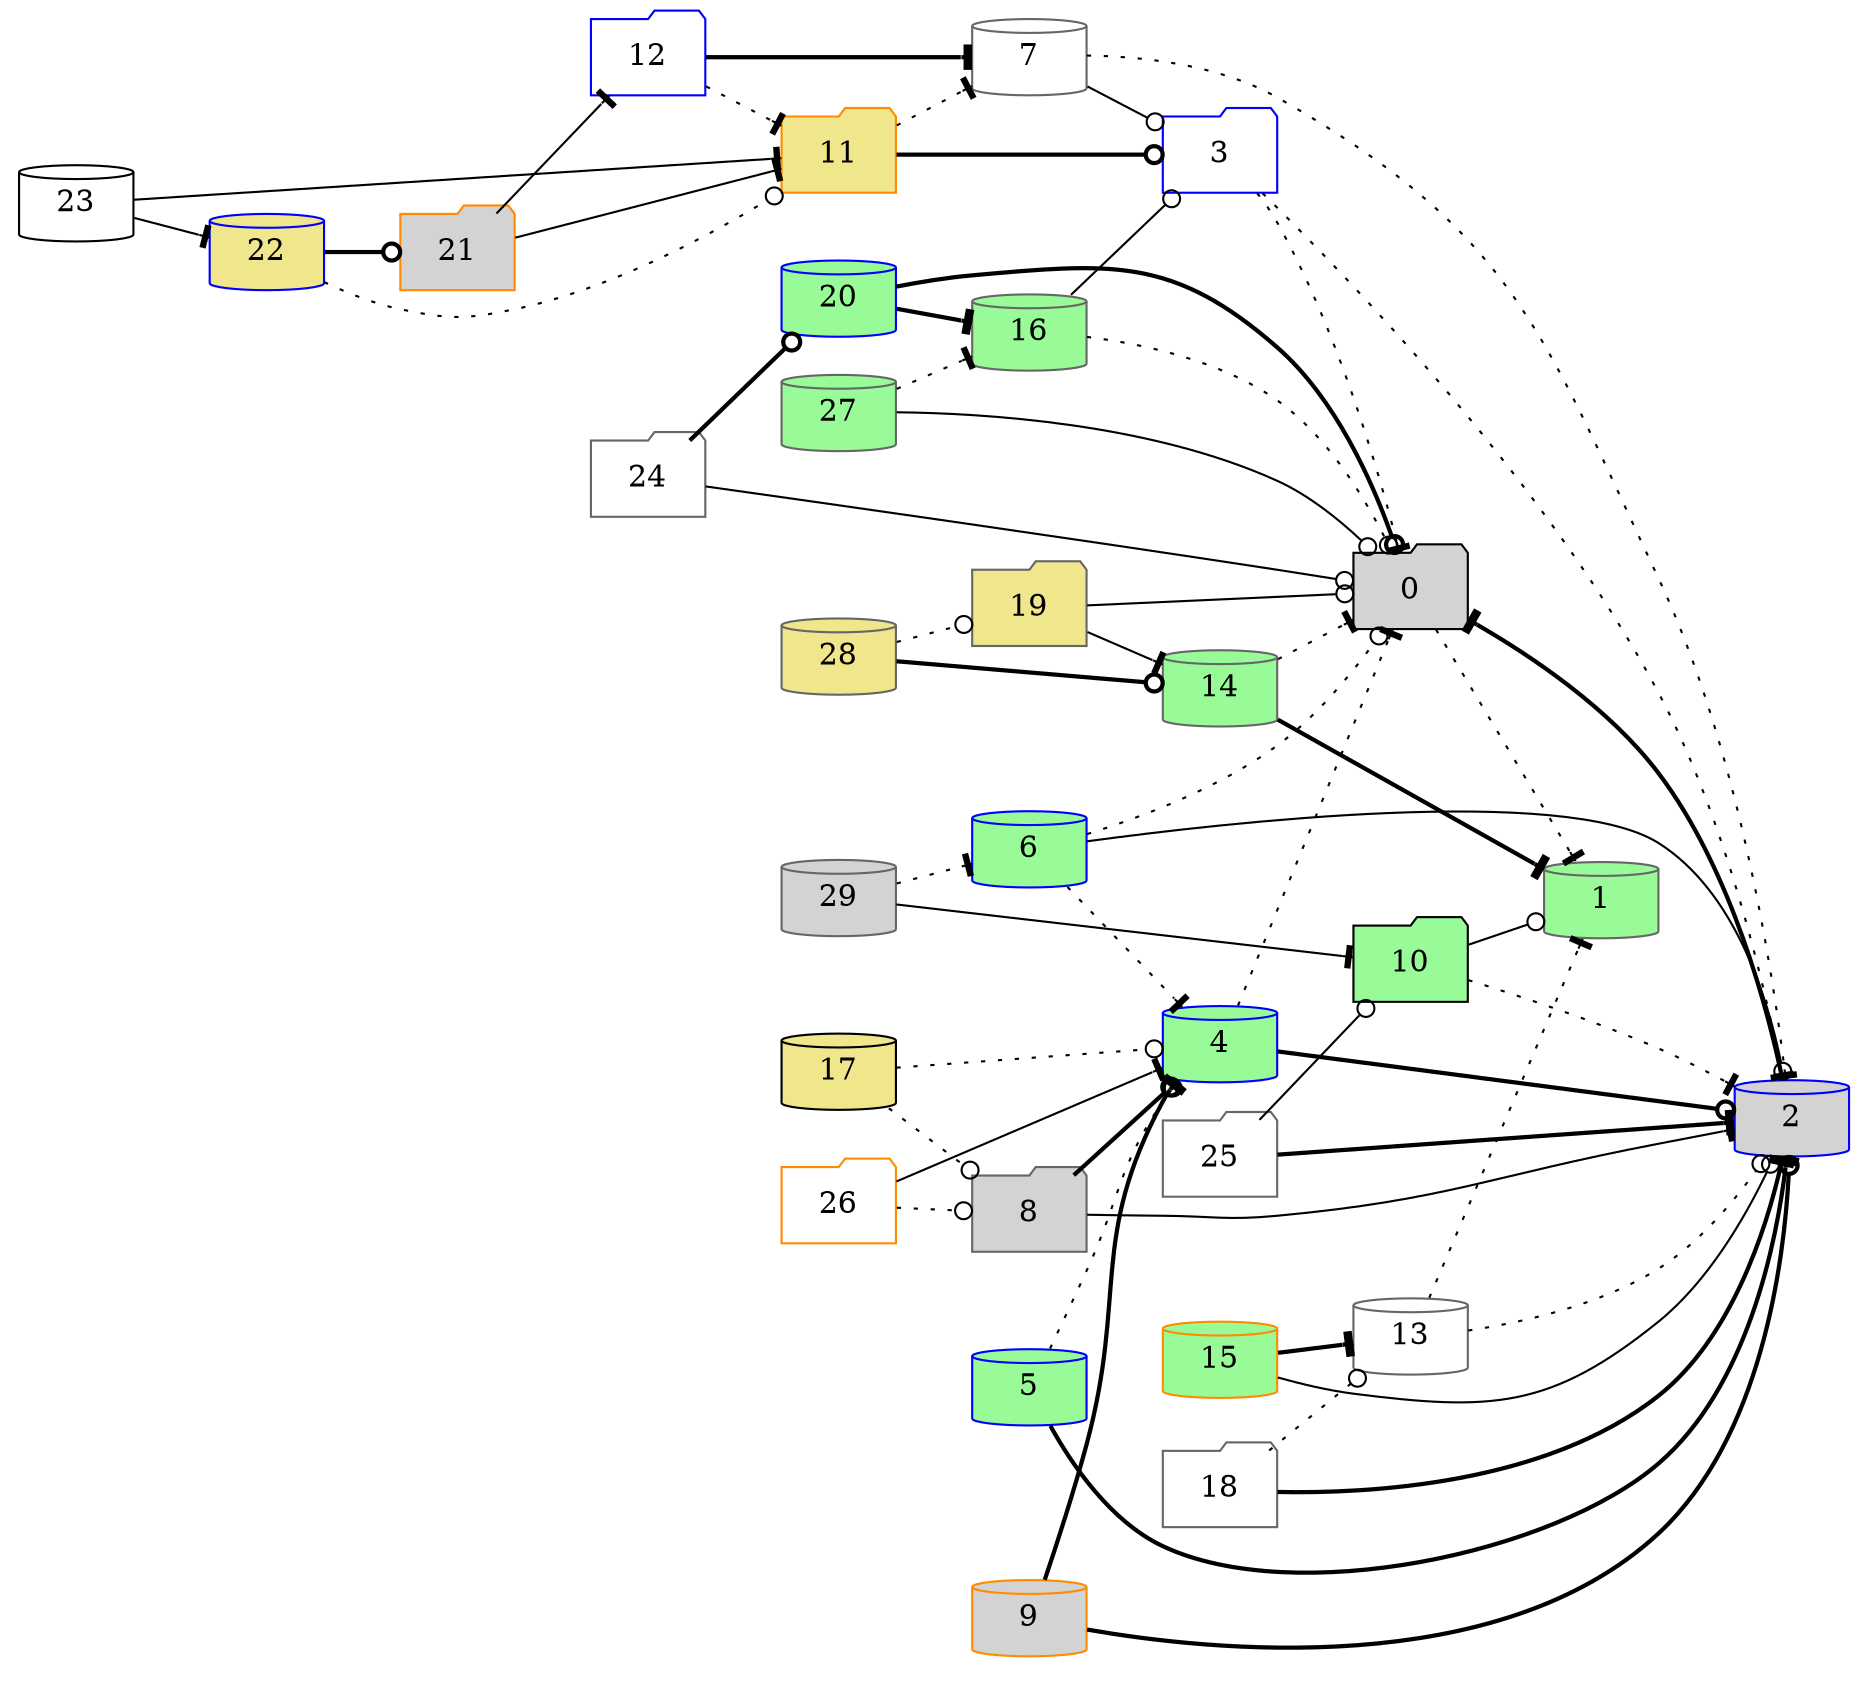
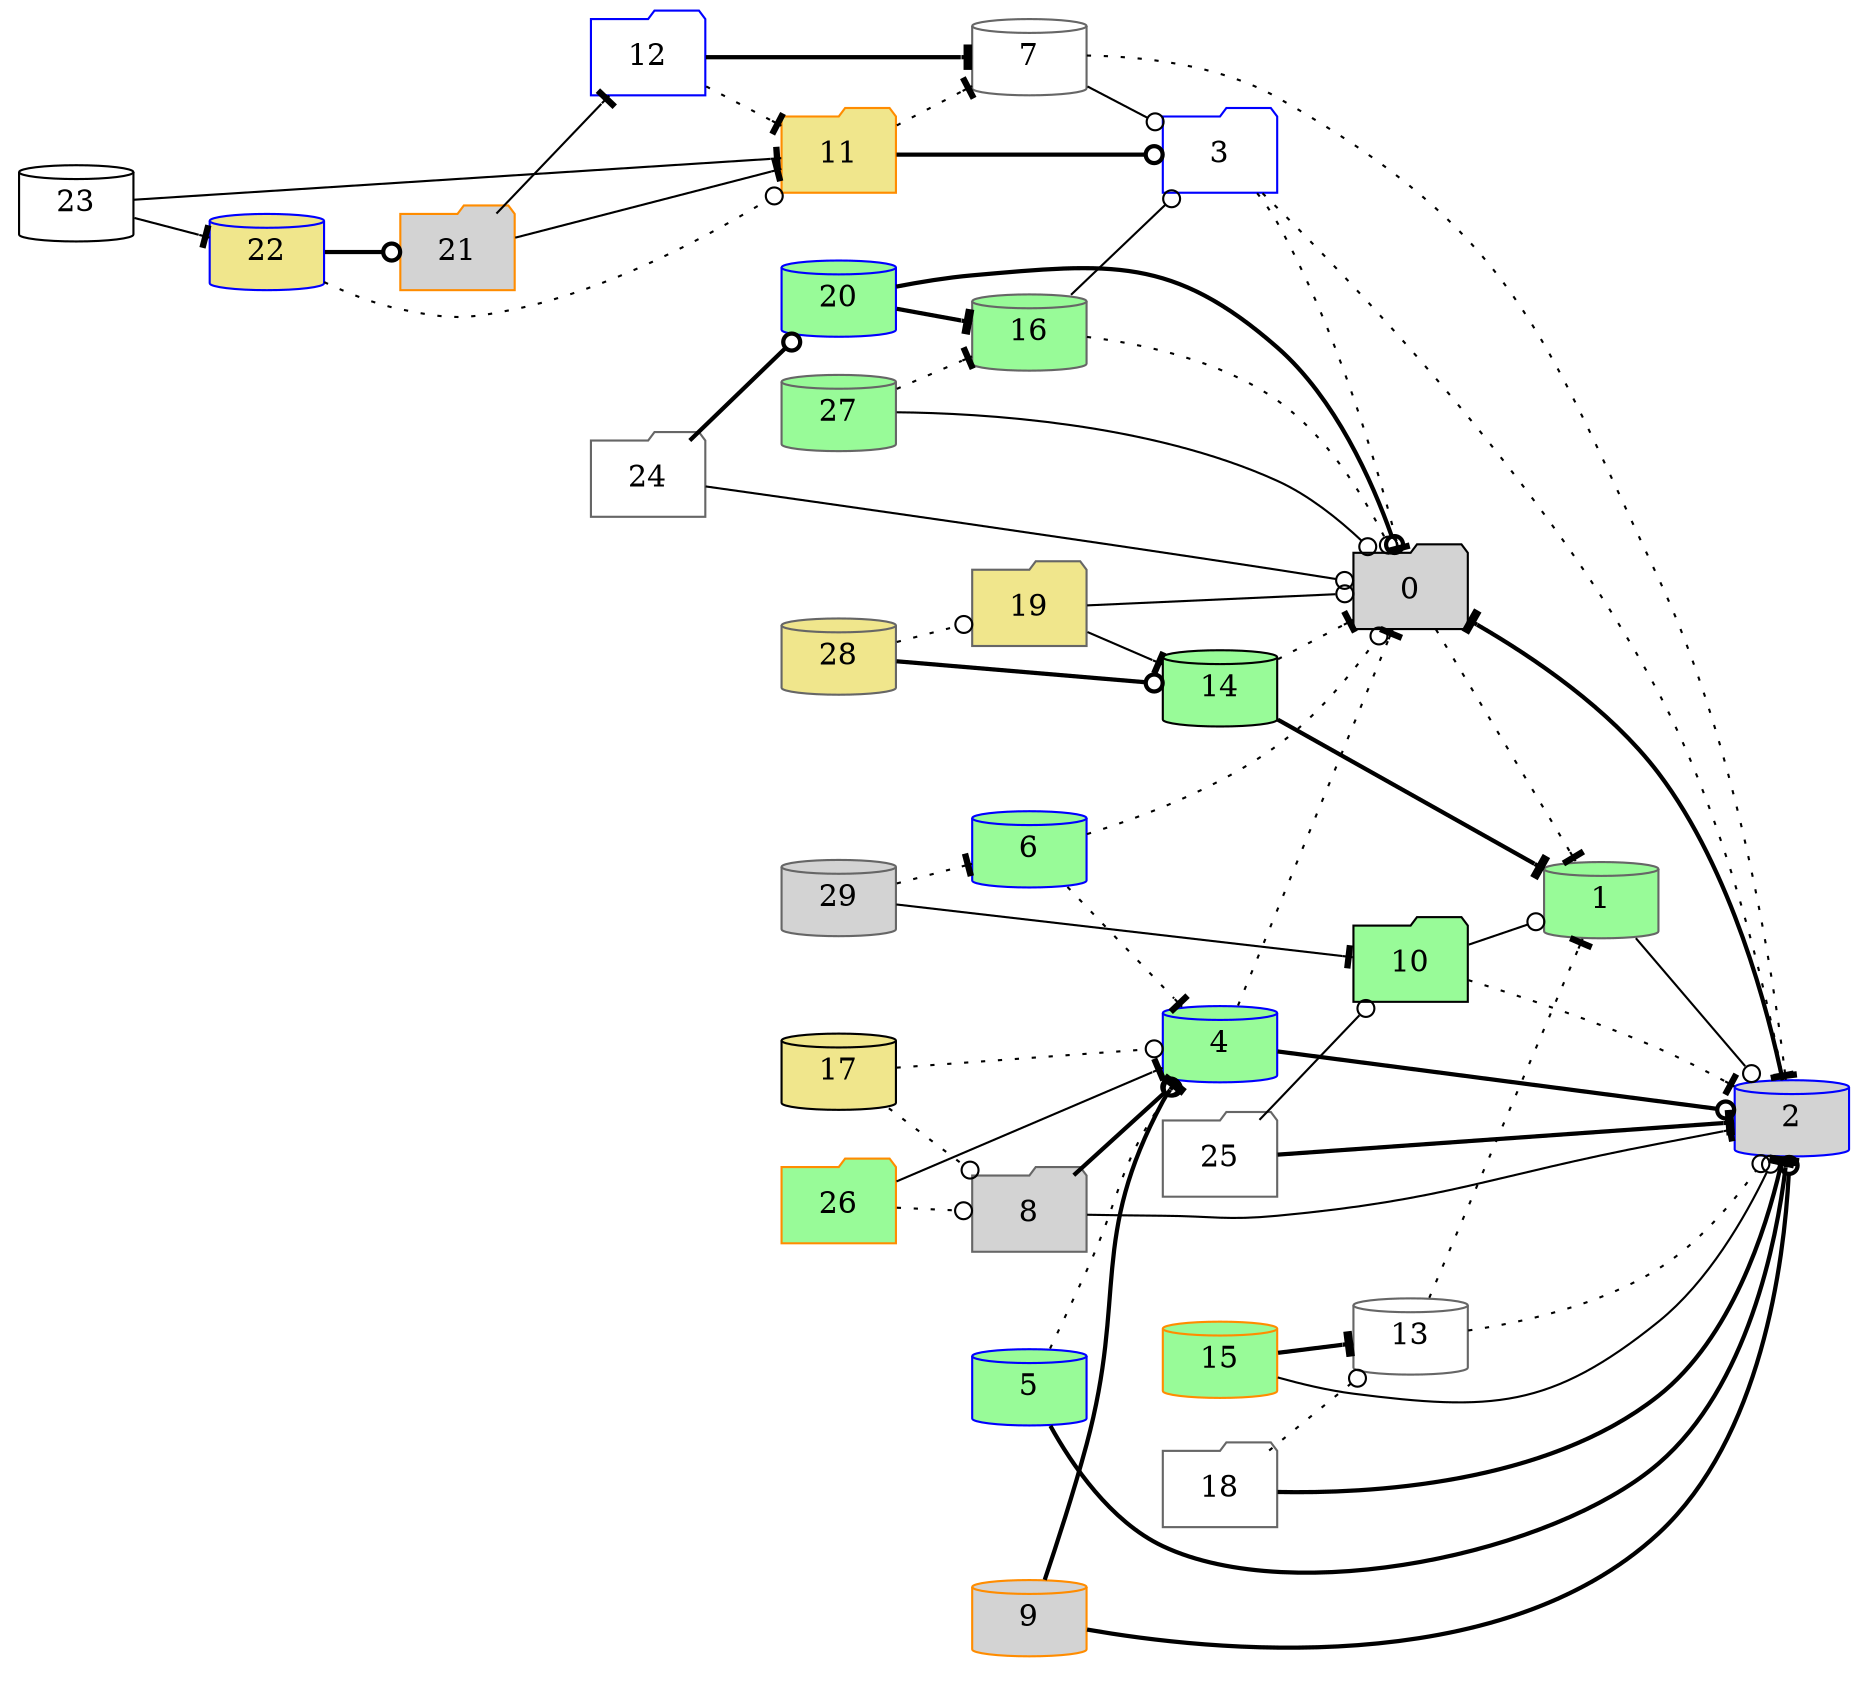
node "14": color gray40 -> black
edge "6" -> "2": now "1" -> "2"
node "26": fillcolor white -> palegreen
